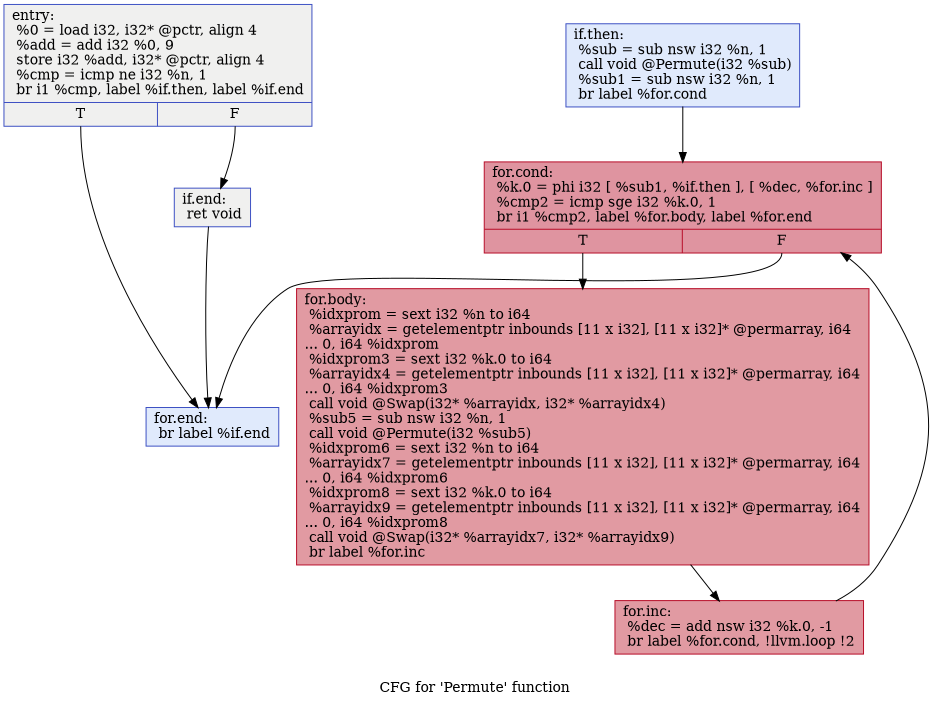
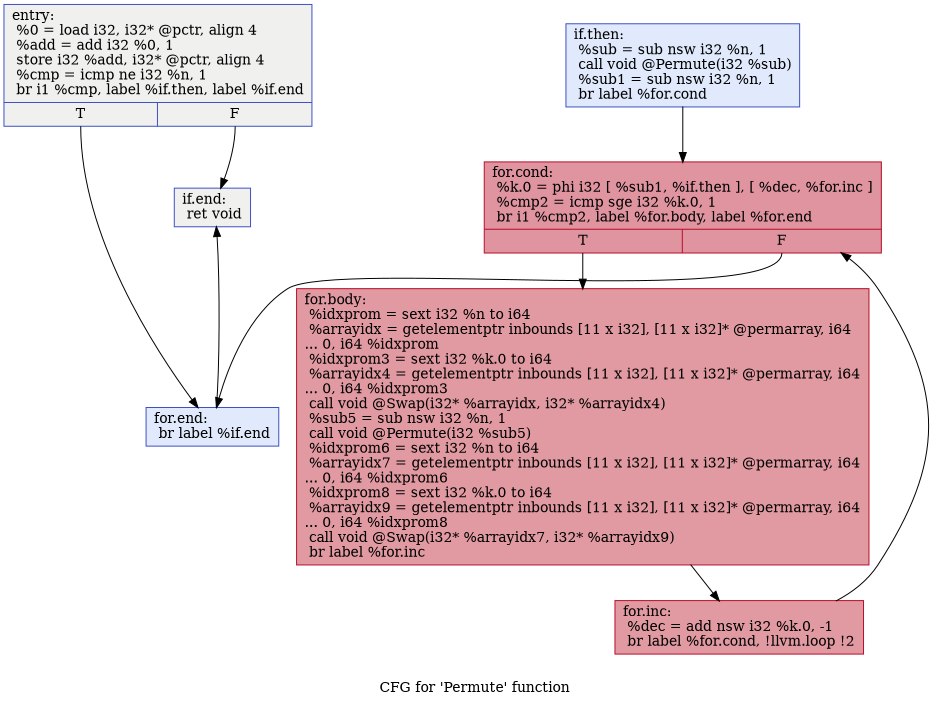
node "entry:": text "%add = add i32 %0, 9" -> "%add = add i32 %0, 1"
edge "if.end:" -> "for.end:": reversed
